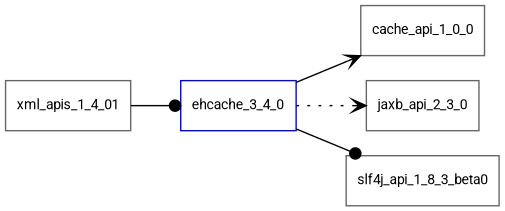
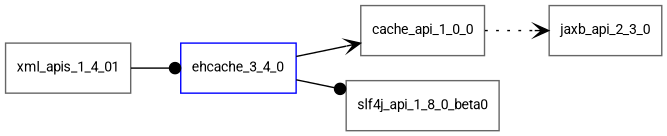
edge "ehcache_3_4_0" -> "jaxb_api_2_3_0": now "cache_api_1_0_0" -> "jaxb_api_2_3_0"
node "slf4j_api_1_8_3_beta0": label "slf4j_api_1_8_3_beta0" -> "slf4j_api_1_8_0_beta0"
